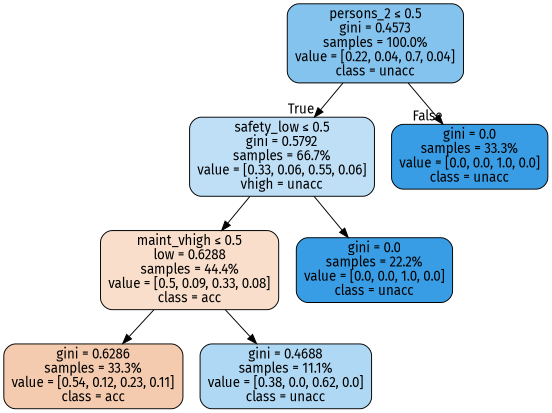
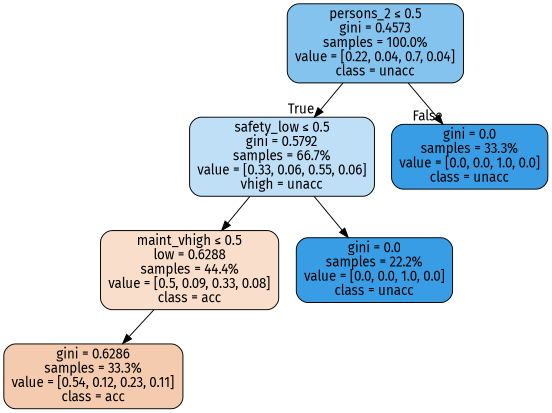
node "gini = 0.4688": removed
